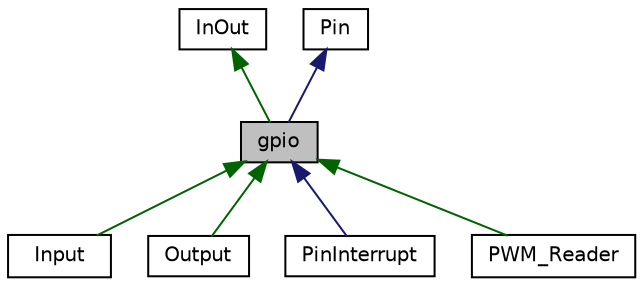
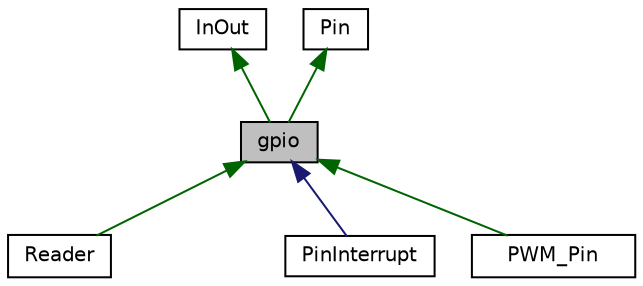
edge "gpio" -> "Pin": color midnightblue -> darkgreen
node "Input": label "Input" -> "Reader"
node "Output": removed
node "PWM_Reader": label "PWM_Reader" -> "PWM_Pin"
